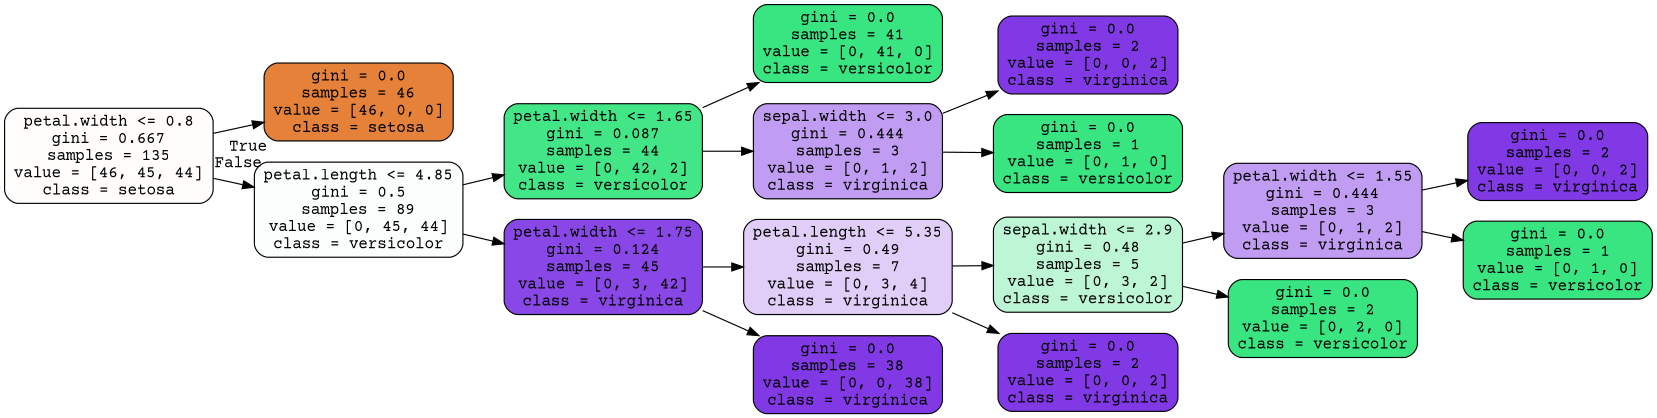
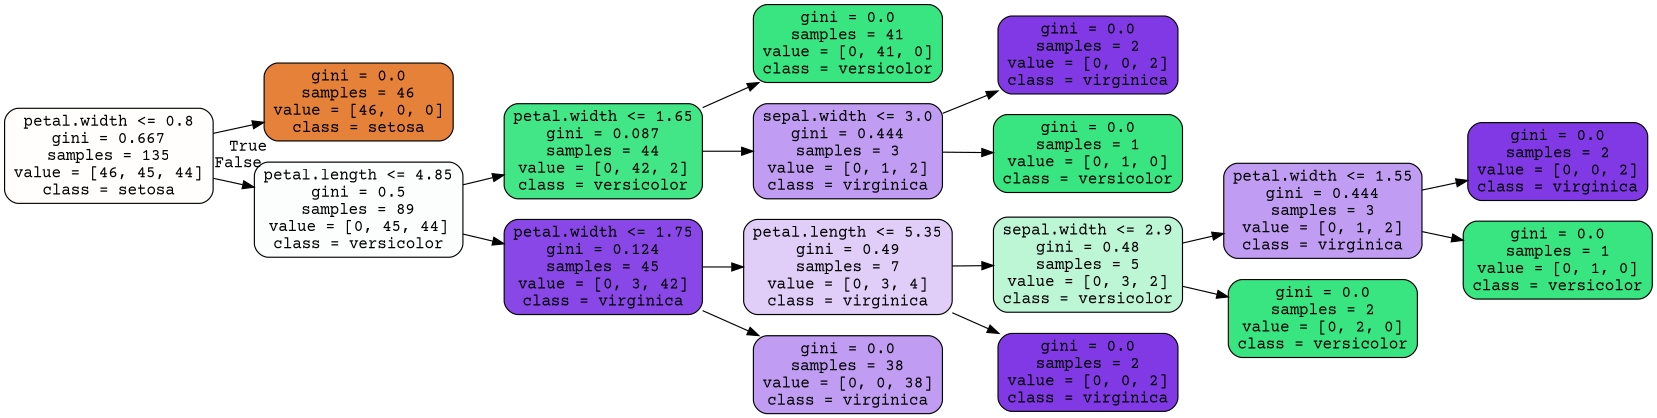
node "gini = 0.0 samples = 38 value = [0, 0, 38] class = virginica": fillcolor #8139e5 -> #c09cf2
